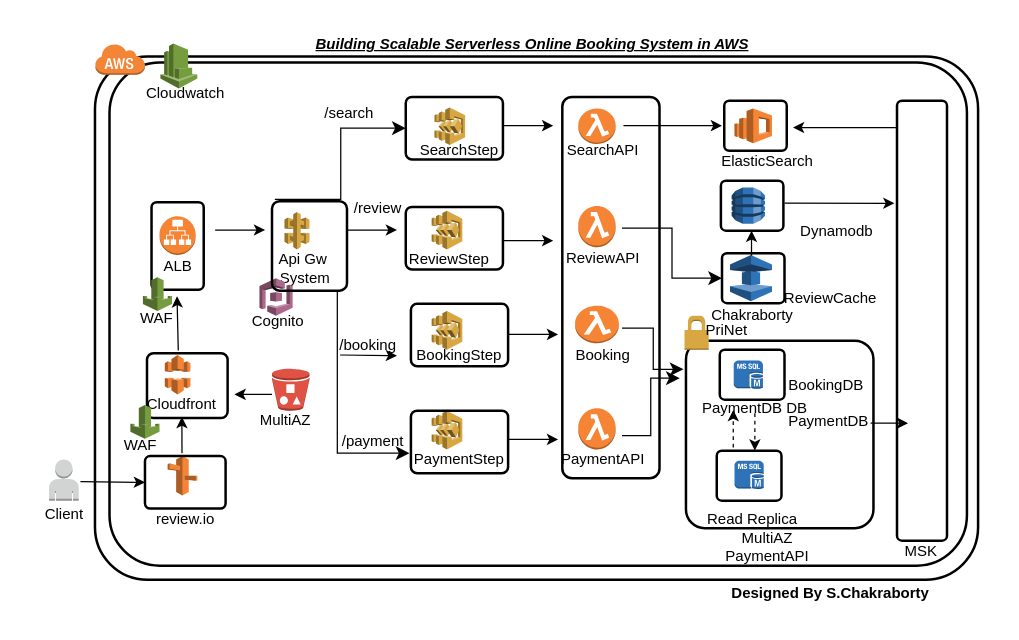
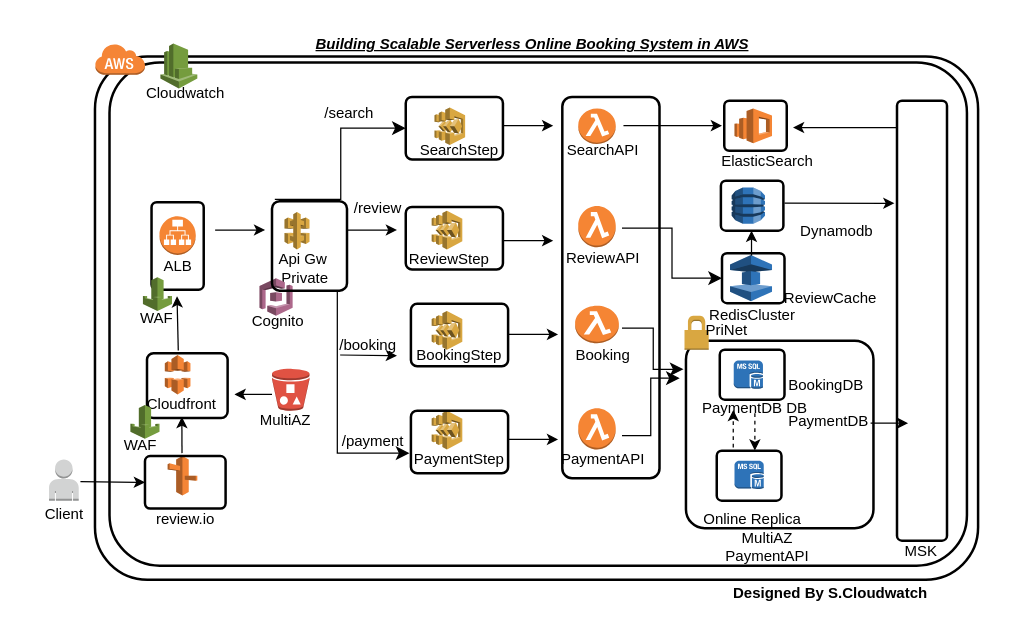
node "Api Gw System": label "Api Gw System" -> "Api Gw Private"
node "Chakraborty": label "Chakraborty" -> "RedisCluster"
node "Read Replica": label "Read Replica" -> "Online Replica"
node "Designed By S.Chakraborty": label "Designed By S.Chakraborty" -> "Designed By S.Cloudwatch"
